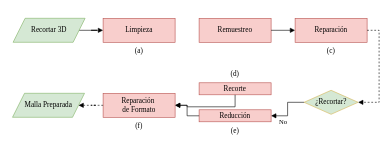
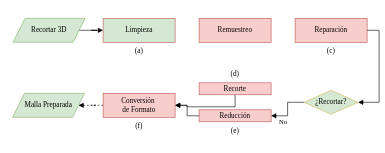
node "Limpieza": fillcolor #f8cecc -> #d5e8d4
edge "Remuestreo" -> "Reparación": removed
edge "Reparación" -> "¿Recortar?": style dashed -> solid
node "Reparación de Formato": label "Reparación de Formato" -> "Conversión de Formato"
